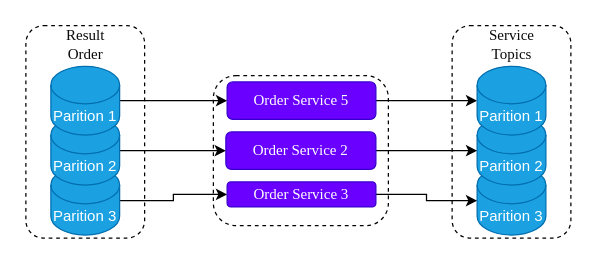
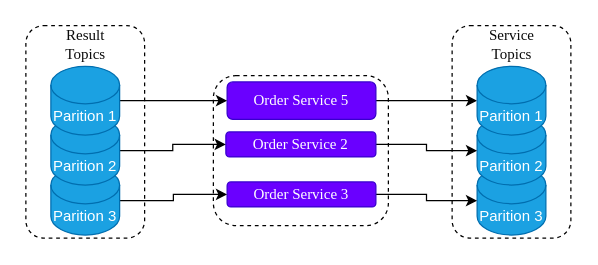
node "Result Order": label "Result Order" -> "Result Topics"
node "Order Service 2": size 150x38 -> 150x25
